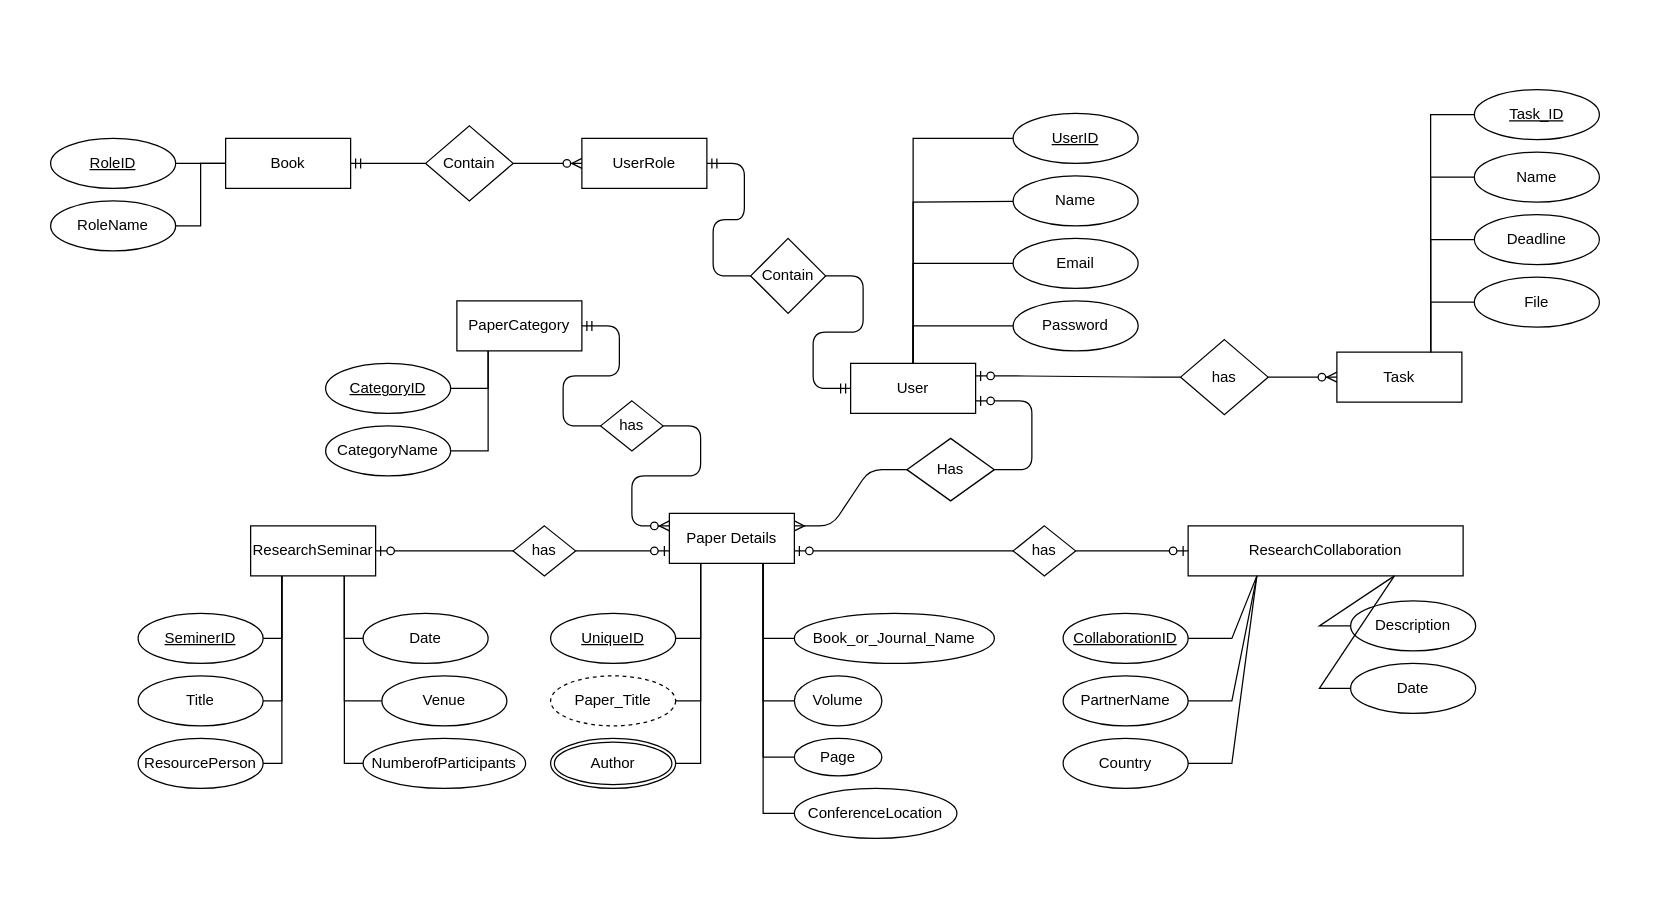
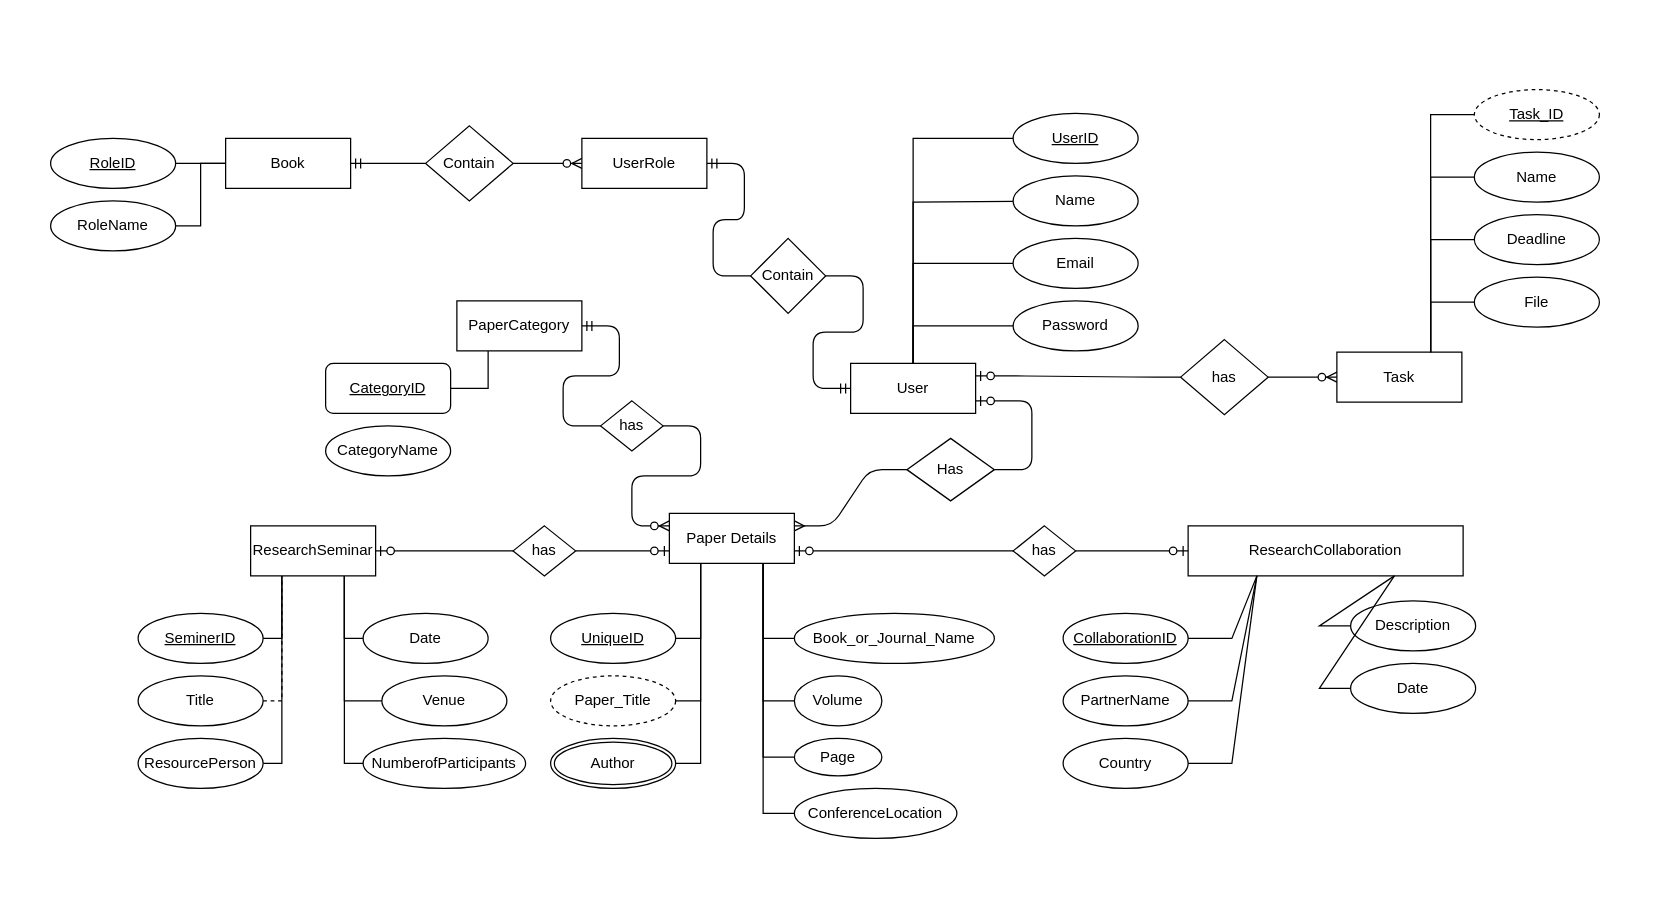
node "Task_ID": style solid -> dashed
node "CategoryID": shape ellipse -> rounded rectangle
edge "PaperCategory" -- "CategoryName": removed
edge "ResearchSeminar" -- "Title": style solid -> dashed
